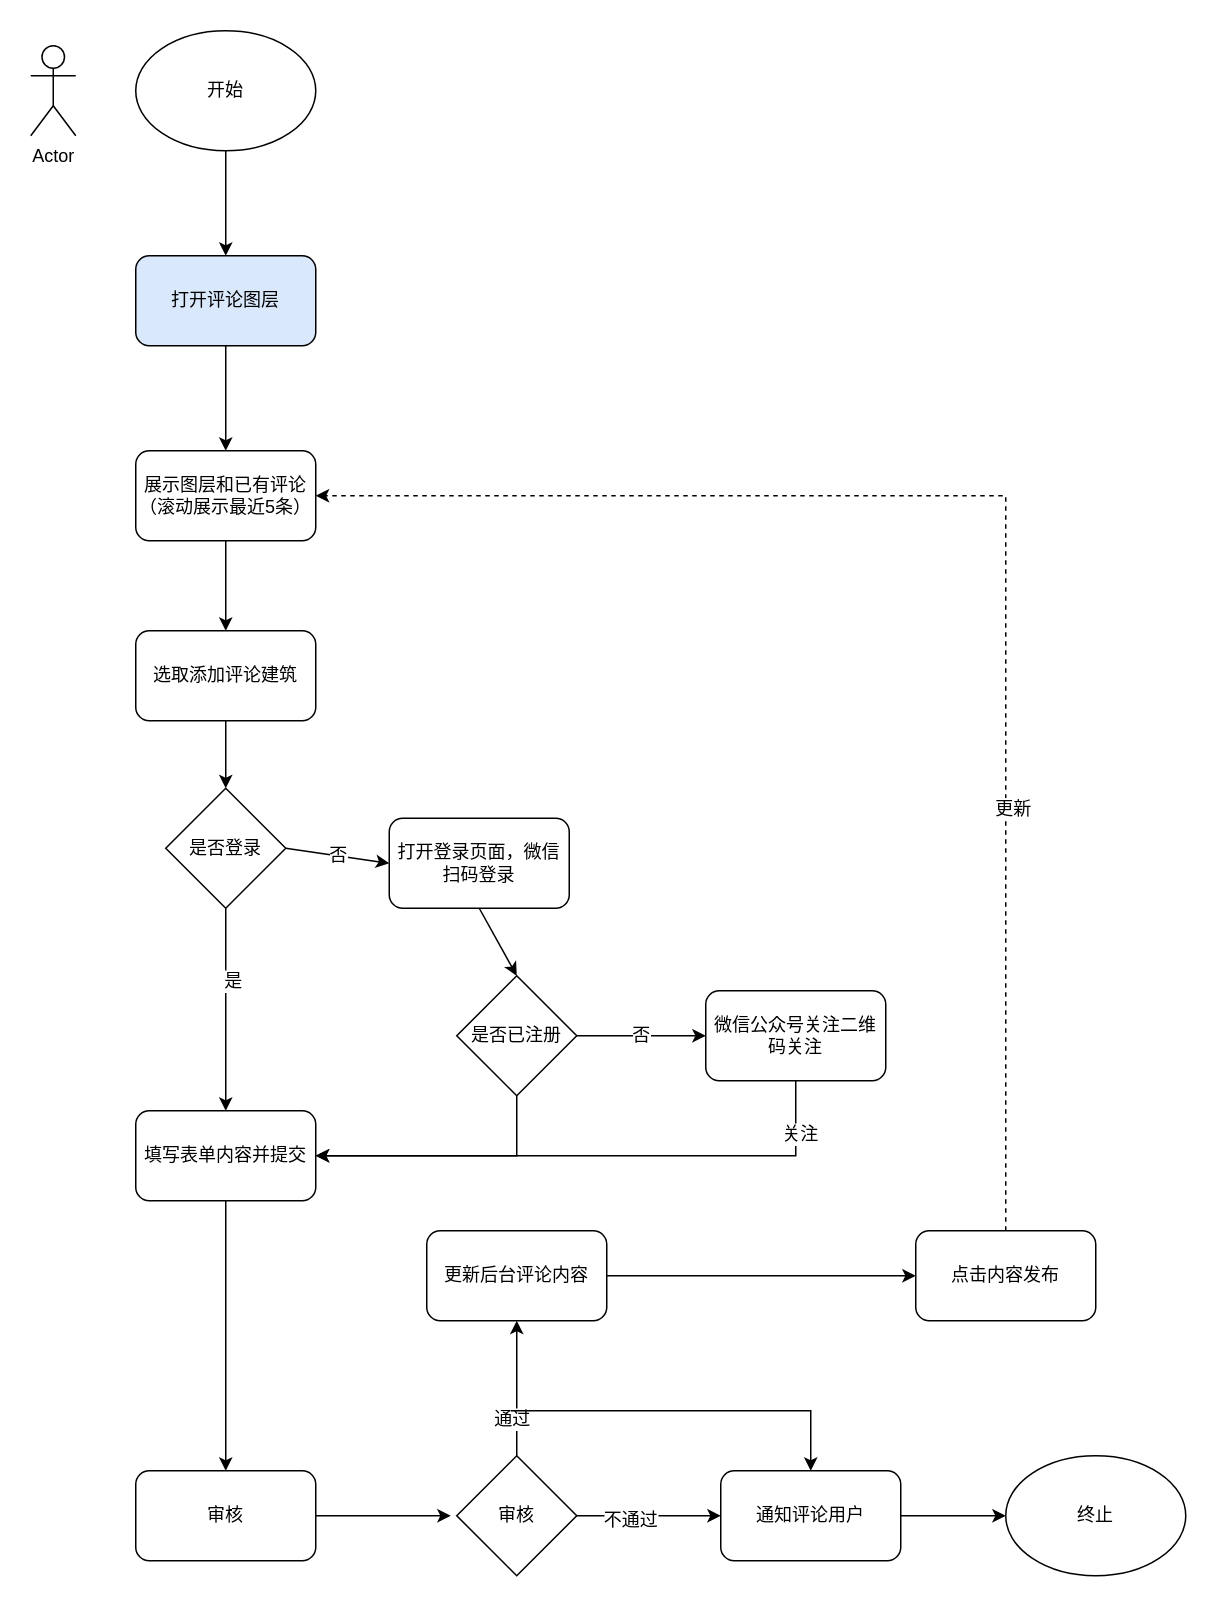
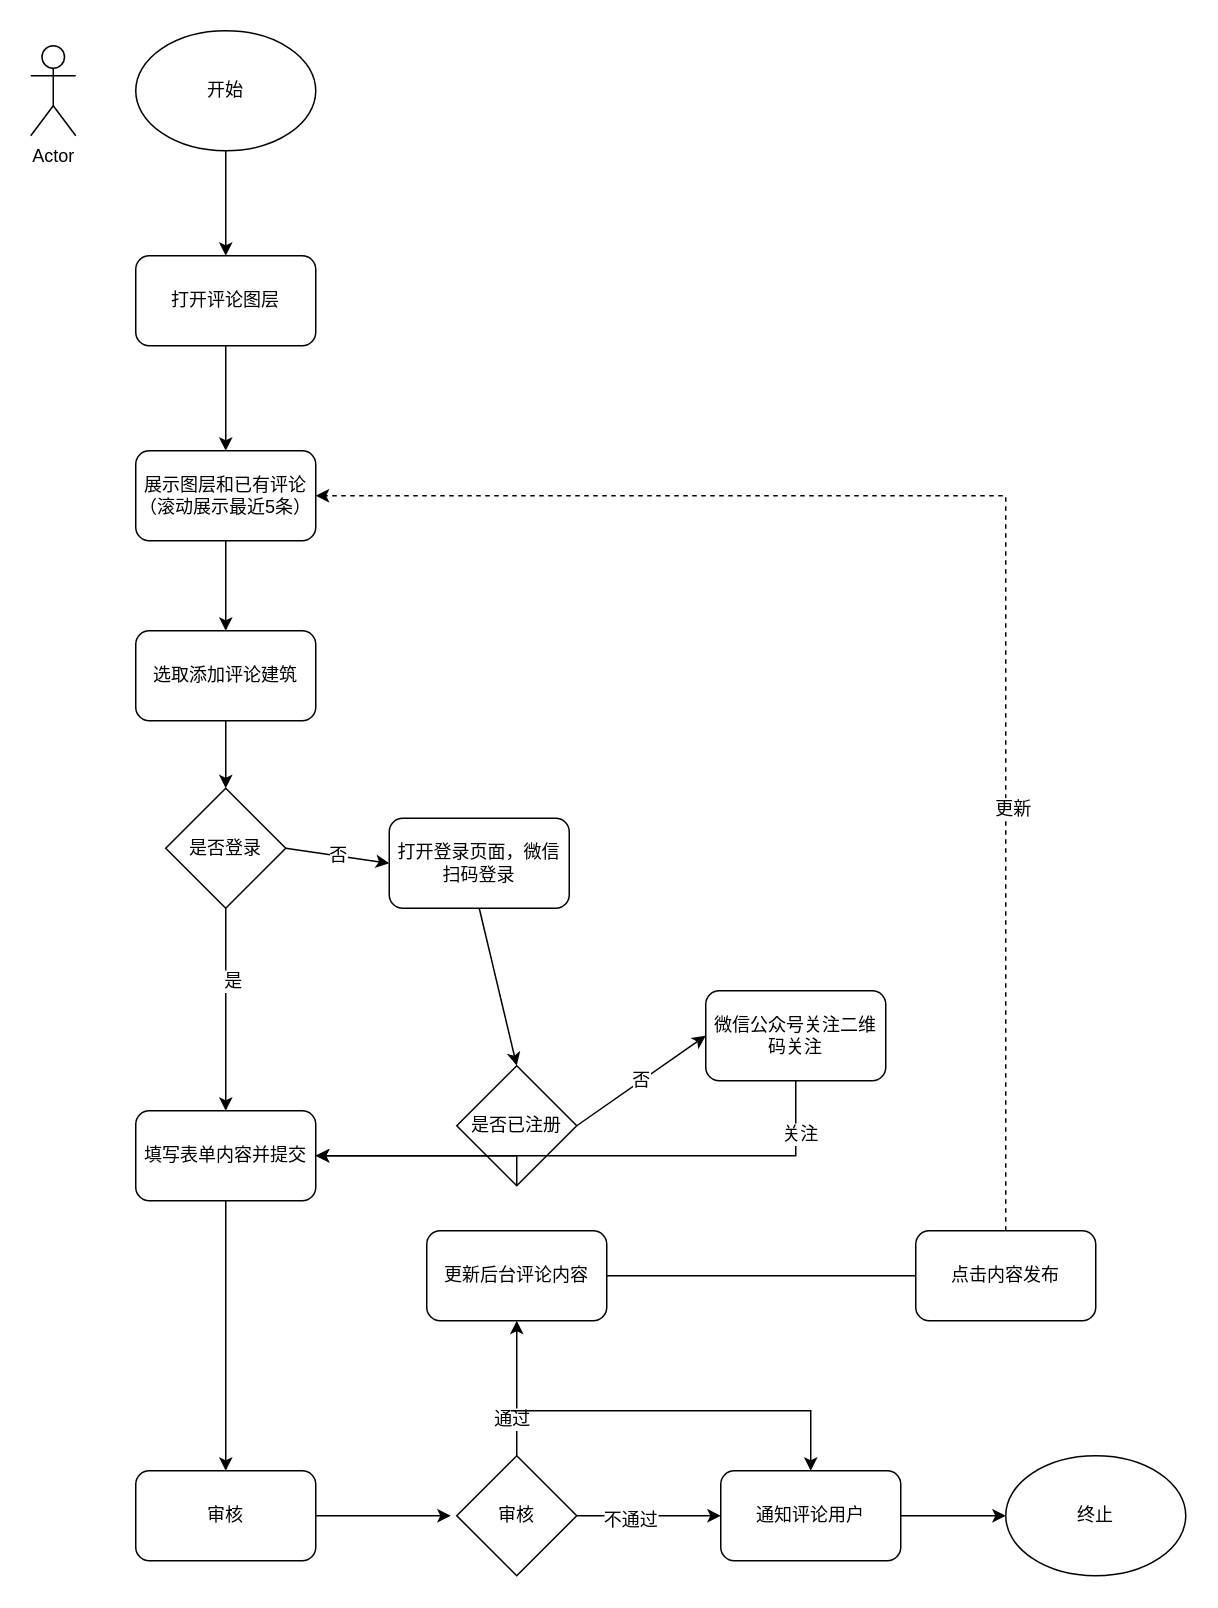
node "打开评论图层": fillcolor #dae8fc -> #ffffff
node "是否已注册": moved (517, 1036) -> (517, 1126)
edge "更新后台评论内容" -> "点击内容发布": arrowhead classic -> none
